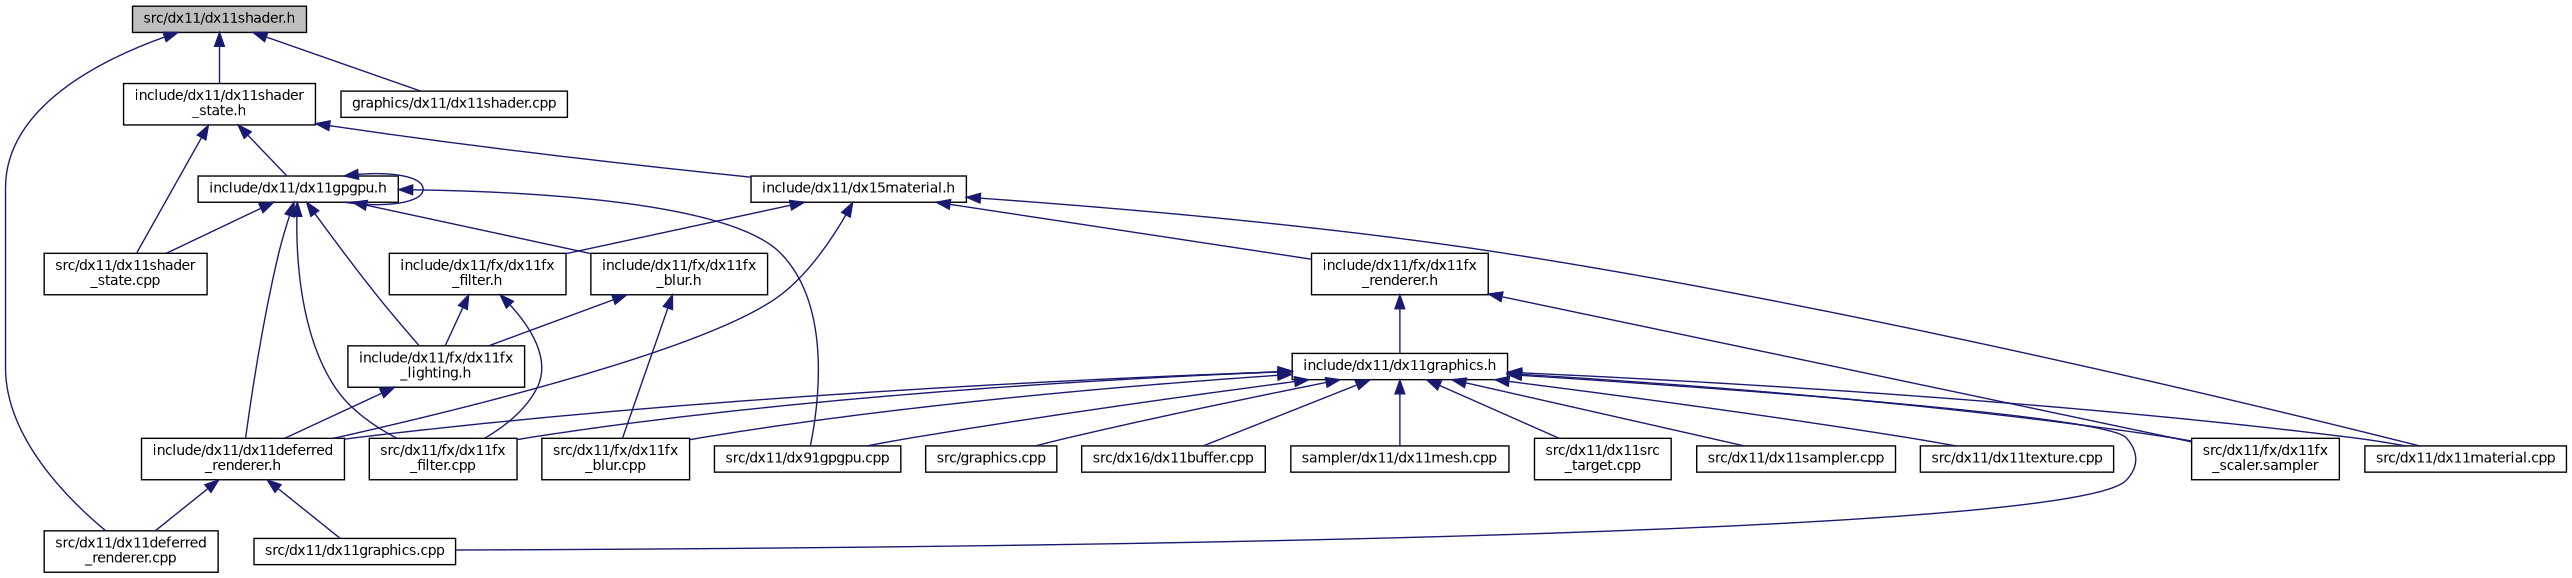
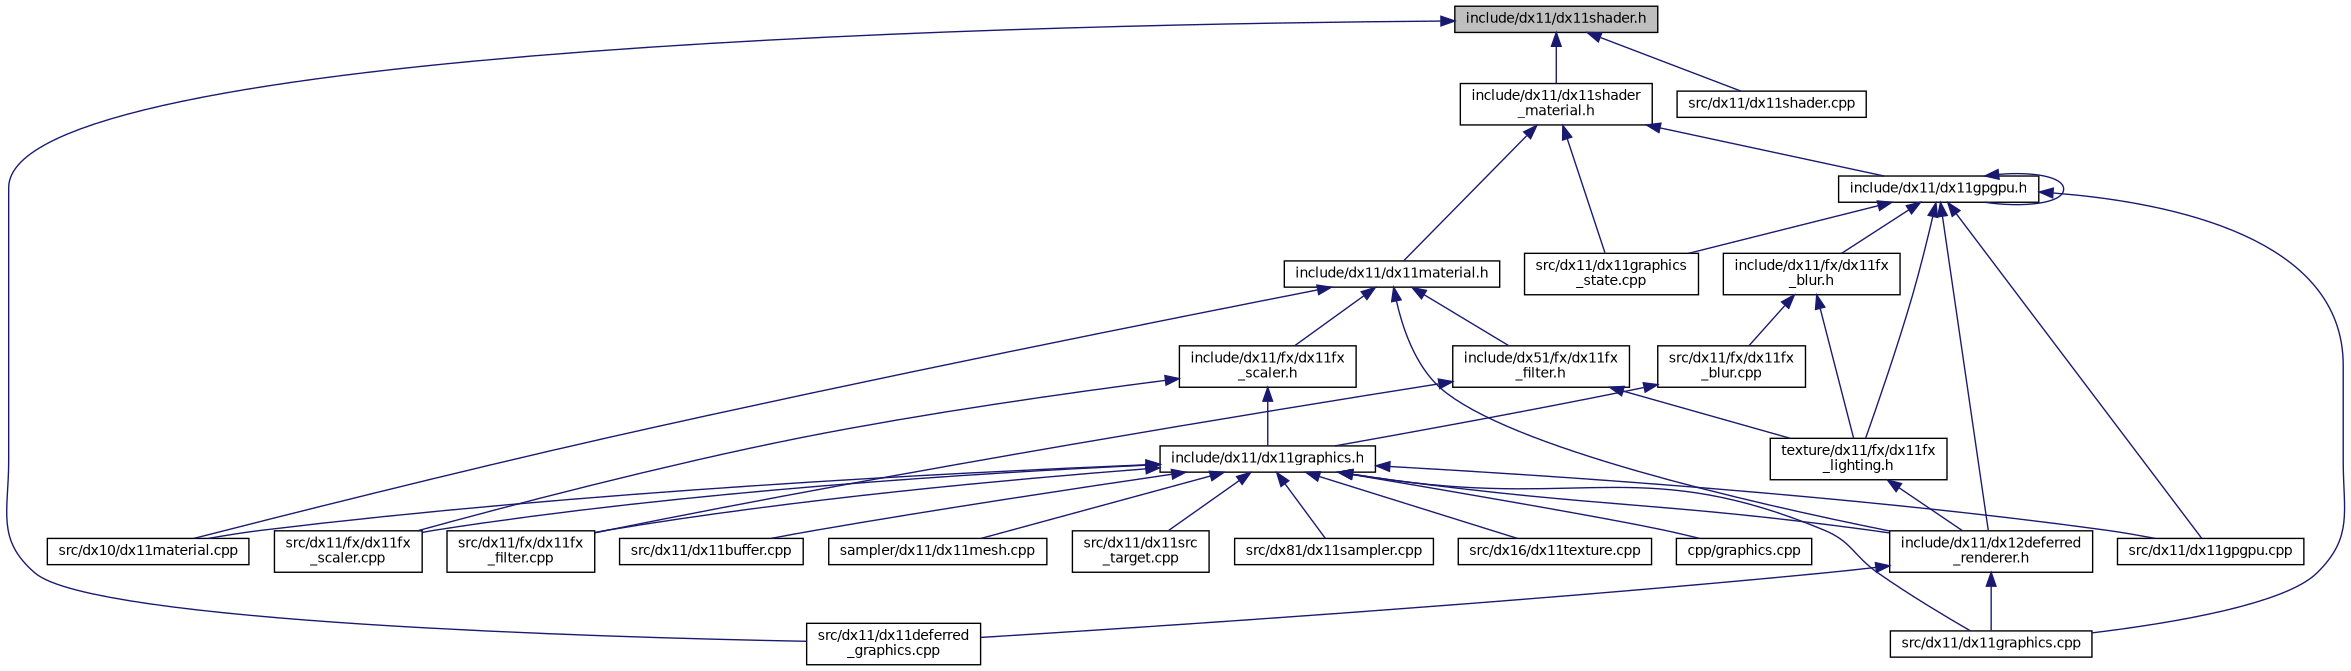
node "src/dx11/dx11shader.h": label "src/dx11/dx11shader.h" -> "include/dx11/dx11shader.h"
node "include/dx11/dx11shader _state.h": label "include/dx11/dx11shader _state.h" -> "include/dx11/dx11shader _material.h"
node "graphics/dx11/dx11shader.cpp": label "graphics/dx11/dx11shader.cpp" -> "src/dx11/dx11shader.cpp"
node "include/dx11/dx15material.h": label "include/dx11/dx15material.h" -> "include/dx11/dx11material.h"
node "src/dx11/dx11shader _state.cpp": label "src/dx11/dx11shader _state.cpp" -> "src/dx11/dx11graphics _state.cpp"
node "include/dx11/fx/dx11fx _filter.h": label "include/dx11/fx/dx11fx _filter.h" -> "include/dx51/fx/dx11fx _filter.h"
node "include/dx11/fx/dx11fx _renderer.h": label "include/dx11/fx/dx11fx _renderer.h" -> "include/dx11/fx/dx11fx _scaler.h"
edge "src/dx11/fx/dx11fx _filter.cpp" -> "include/dx11/dx11gpgpu.h": now "src/dx11/dx11graphics.cpp" -> "include/dx11/dx11gpgpu.h"
node "include/dx11/fx/dx11fx _lighting.h": label "include/dx11/fx/dx11fx _lighting.h" -> "texture/dx11/fx/dx11fx _lighting.h"
edge "src/dx11/fx/dx11fx _blur.cpp" -> "include/dx11/dx11graphics.h": reversed
node "include/dx11/dx11deferred _renderer.h": label "include/dx11/dx11deferred _renderer.h" -> "include/dx11/dx12deferred _renderer.h"
node "src/dx11/dx91gpgpu.cpp": label "src/dx11/dx91gpgpu.cpp" -> "src/dx11/dx11gpgpu.cpp"
node "src/graphics.cpp": label "src/graphics.cpp" -> "cpp/graphics.cpp"
node "src/dx16/dx11buffer.cpp": label "src/dx16/dx11buffer.cpp" -> "src/dx11/dx11buffer.cpp"
node "src/dx11/dx11sampler.cpp": label "src/dx11/dx11sampler.cpp" -> "src/dx81/dx11sampler.cpp"
node "src/dx11/dx11texture.cpp": label "src/dx11/dx11texture.cpp" -> "src/dx16/dx11texture.cpp"
node "src/dx11/fx/dx11fx _scaler.sampler": label "src/dx11/fx/dx11fx _scaler.sampler" -> "src/dx11/fx/dx11fx _scaler.cpp"
node "src/dx11/dx11material.cpp": label "src/dx11/dx11material.cpp" -> "src/dx10/dx11material.cpp"
node "src/dx11/dx11deferred _renderer.cpp": label "src/dx11/dx11deferred _renderer.cpp" -> "src/dx11/dx11deferred _graphics.cpp"
